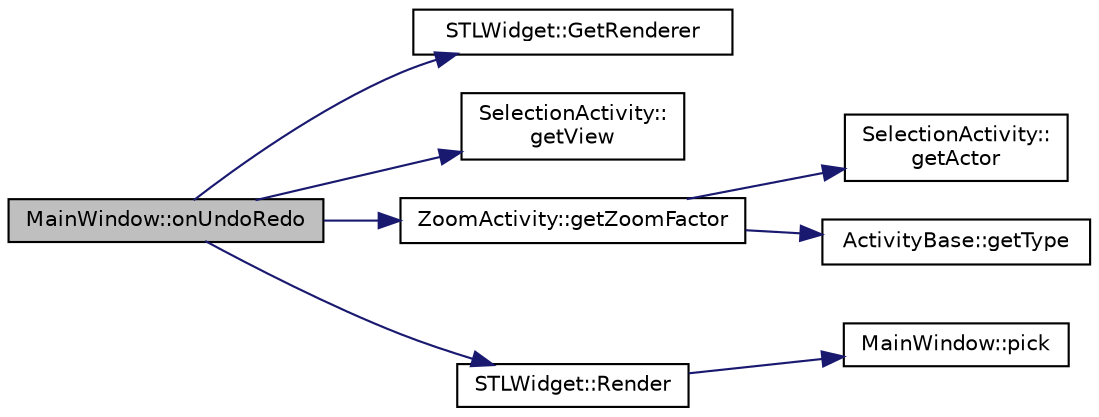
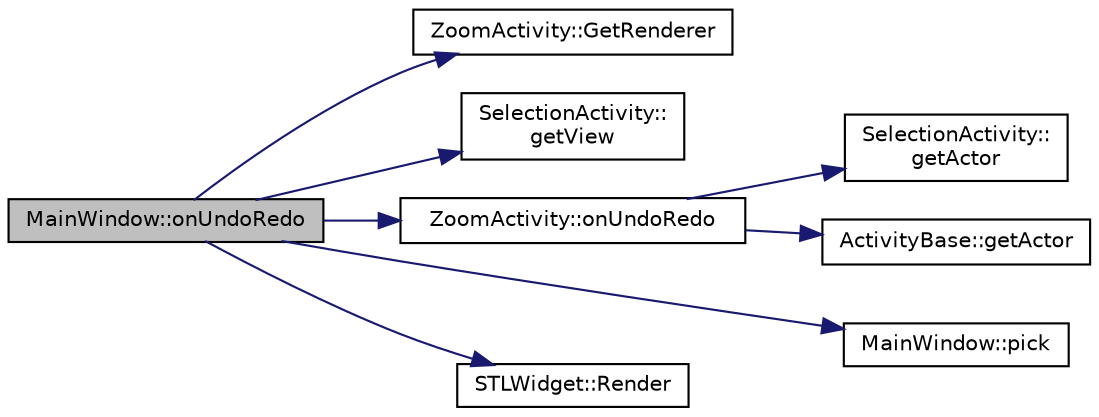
node "STLWidget::GetRenderer": label "STLWidget::GetRenderer" -> "ZoomActivity::GetRenderer"
node "ZoomActivity::getZoomFactor": label "ZoomActivity::getZoomFactor" -> "ZoomActivity::onUndoRedo"
node "ActivityBase::getType": label "ActivityBase::getType" -> "ActivityBase::getActor"
edge "STLWidget::Render" -> "MainWindow::pick": now "MainWindow::onUndoRedo" -> "MainWindow::pick"
